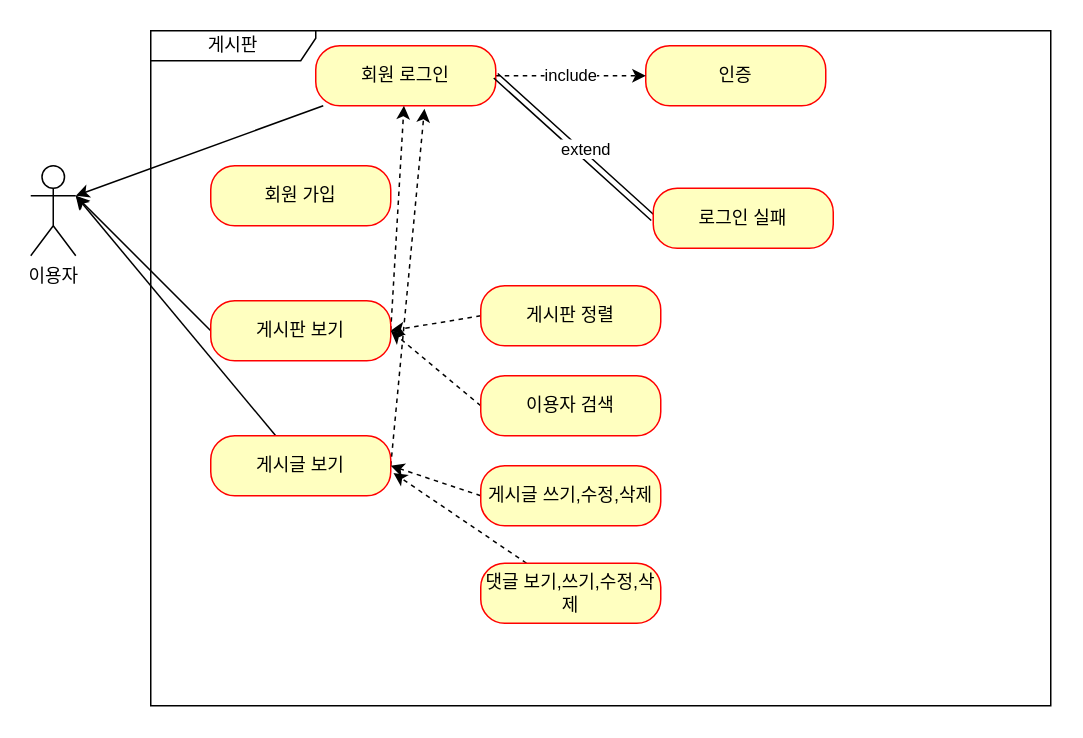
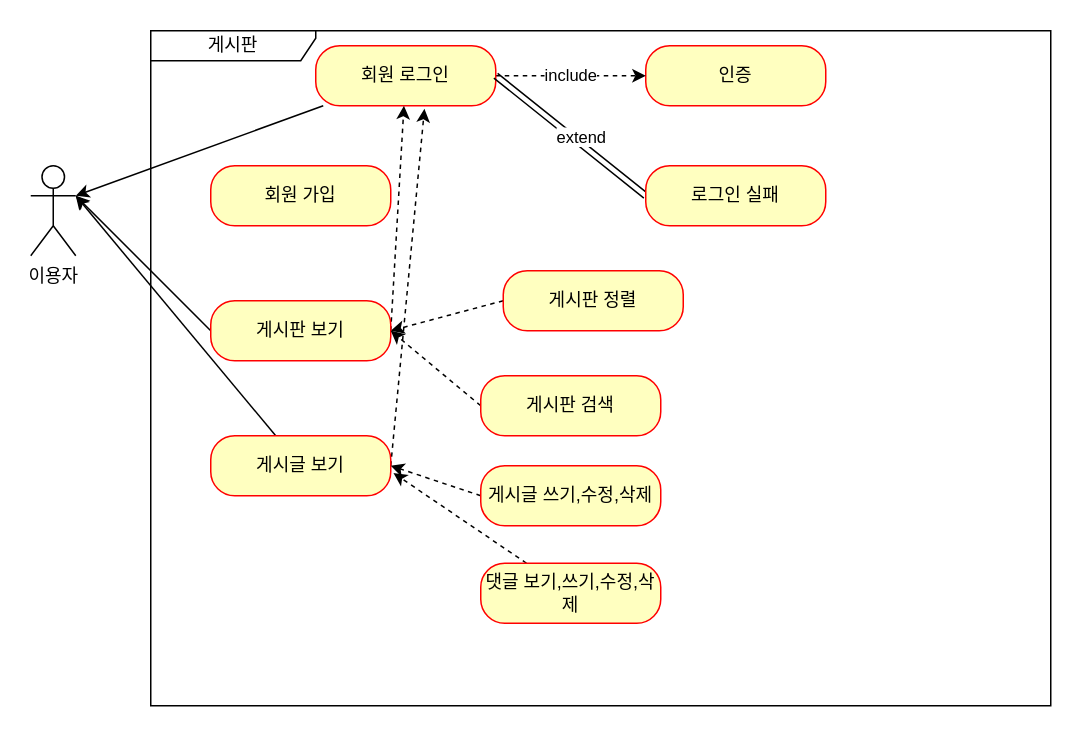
node "로그인 실패": moved (743, 218) -> (736, 196)
node "게시판 정렬": moved (571, 316) -> (593, 301)
node "이용자 검색": label "이용자 검색" -> "게시판 검색"
